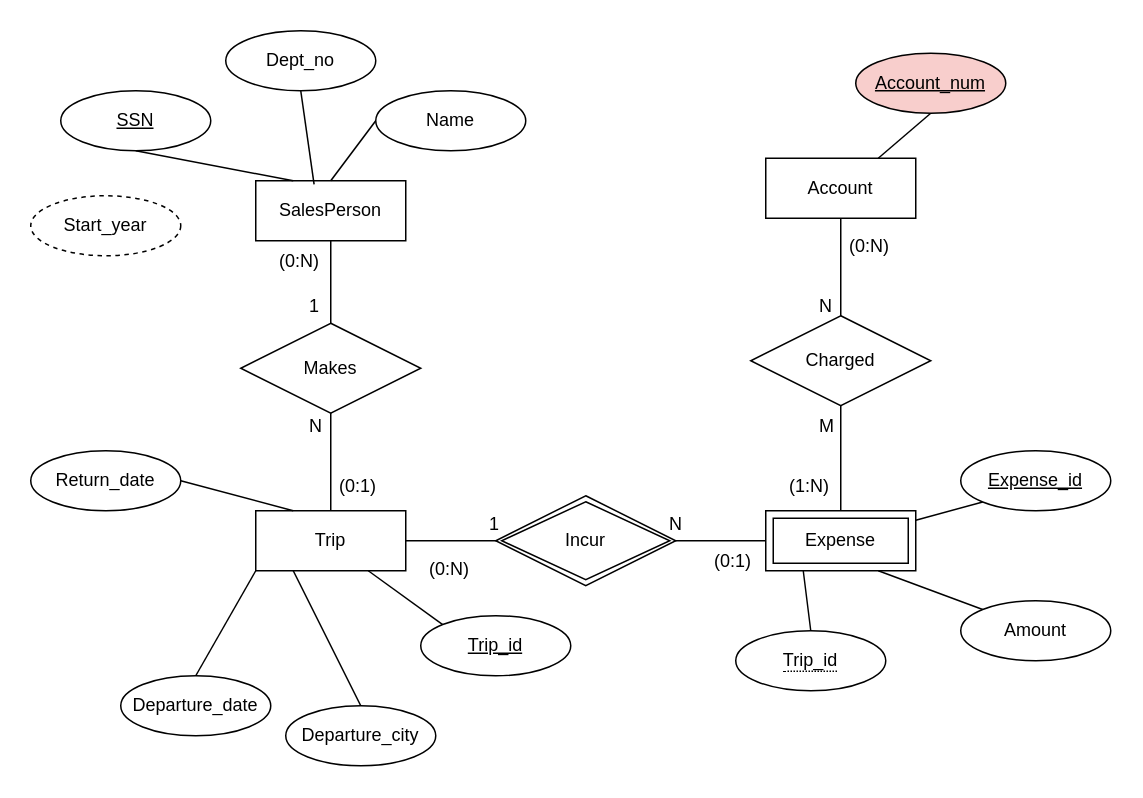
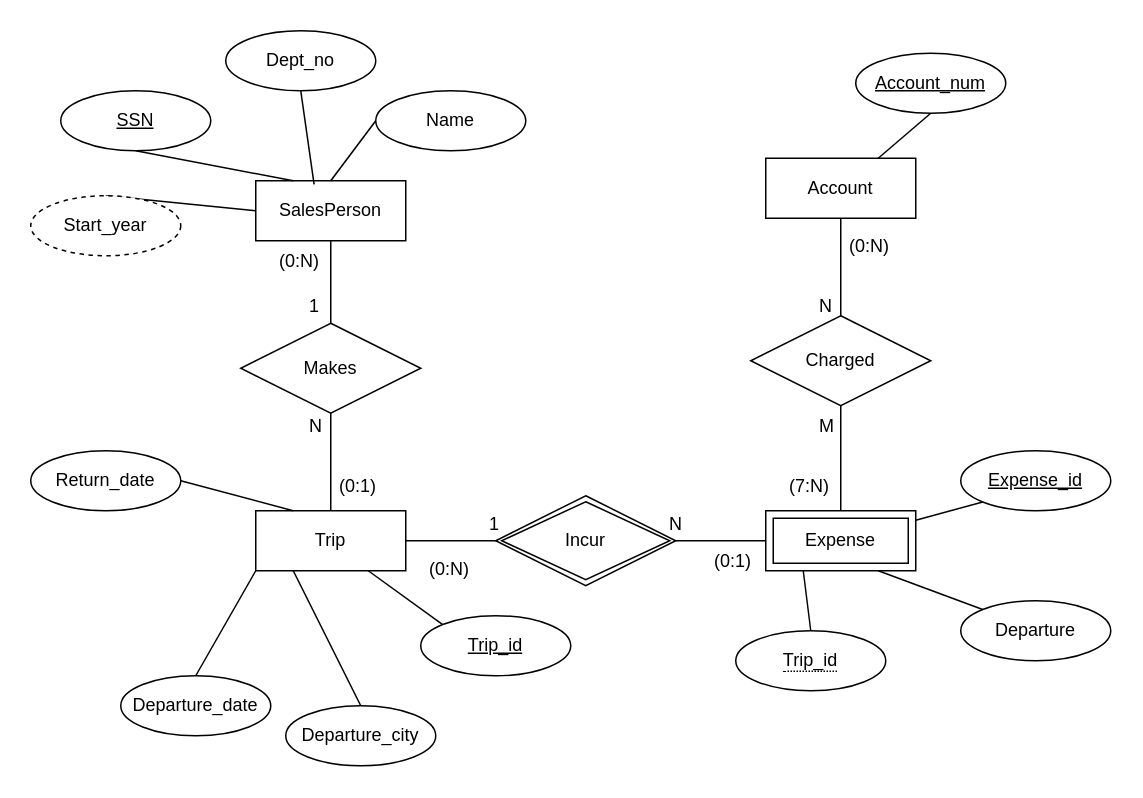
node "Account_num": fillcolor #f8cecc -> #ffffff
edge "SalesPerson" -- "Start_year": added
node "(1:N)": label "(1:N)" -> "(7:N)"
node "Amount": label "Amount" -> "Departure"
